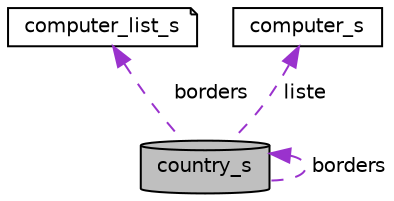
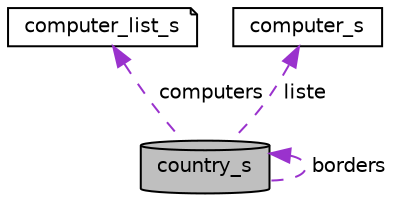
edge "country_s" -> "computer_list_s": label " borders" -> " computers"
